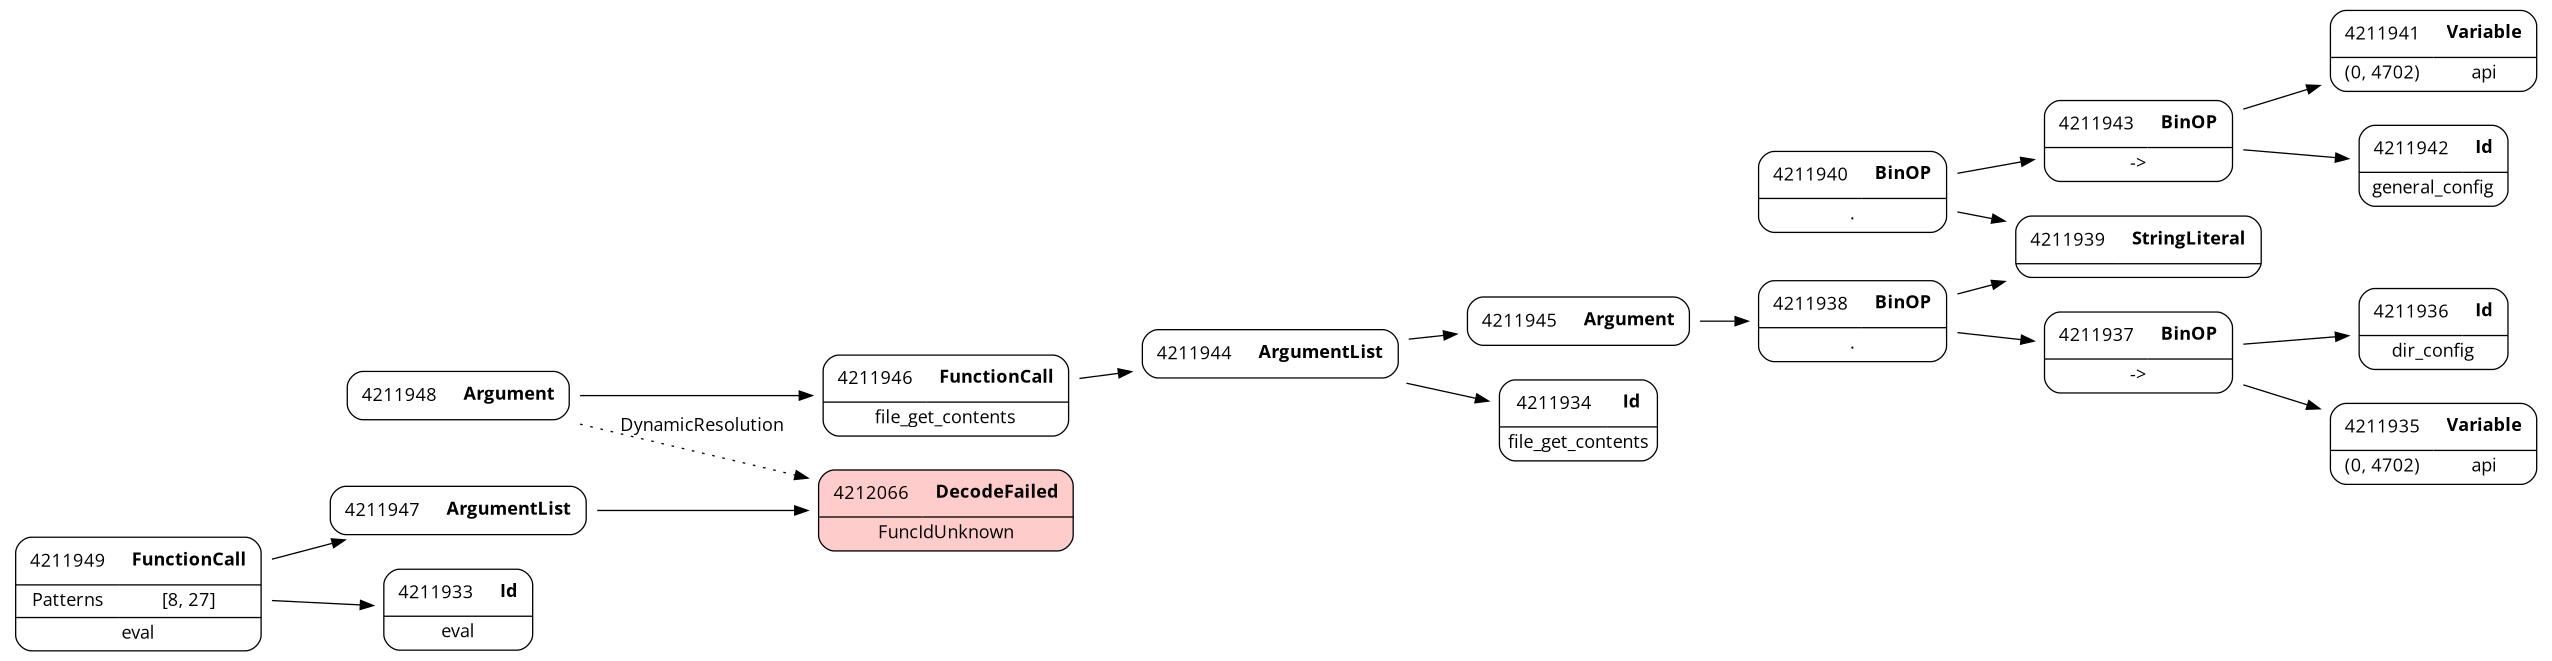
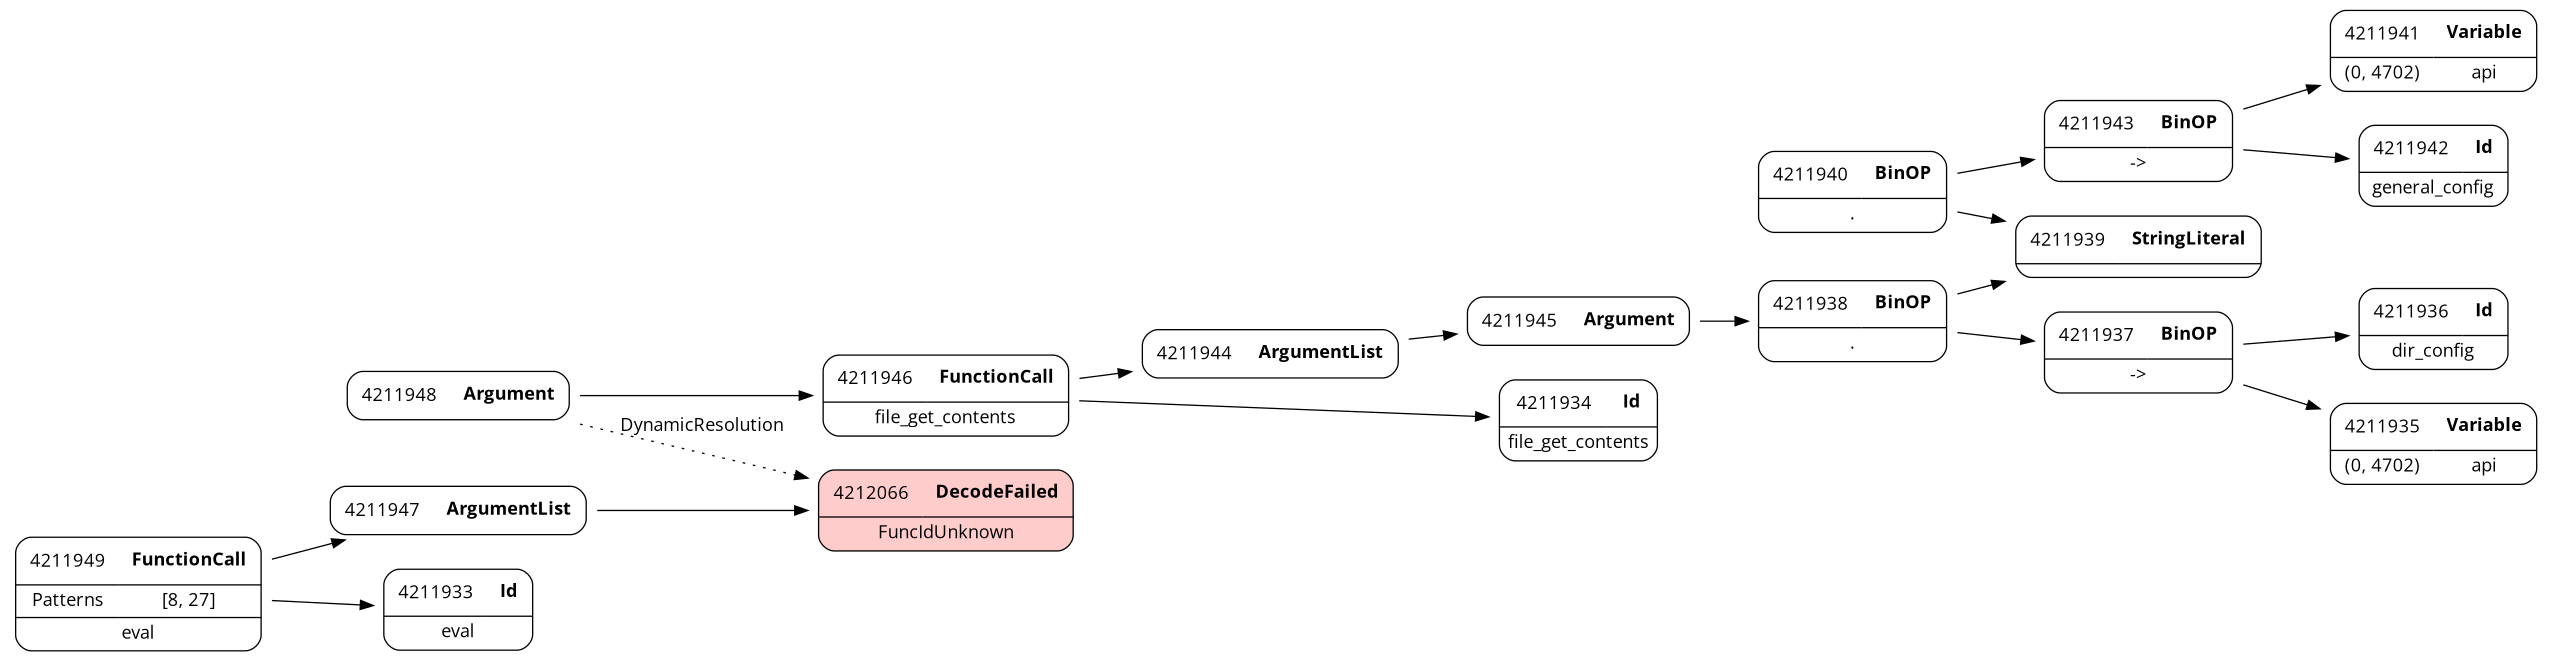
edge "4211944" -> "4211934": now "4211946" -> "4211934"
